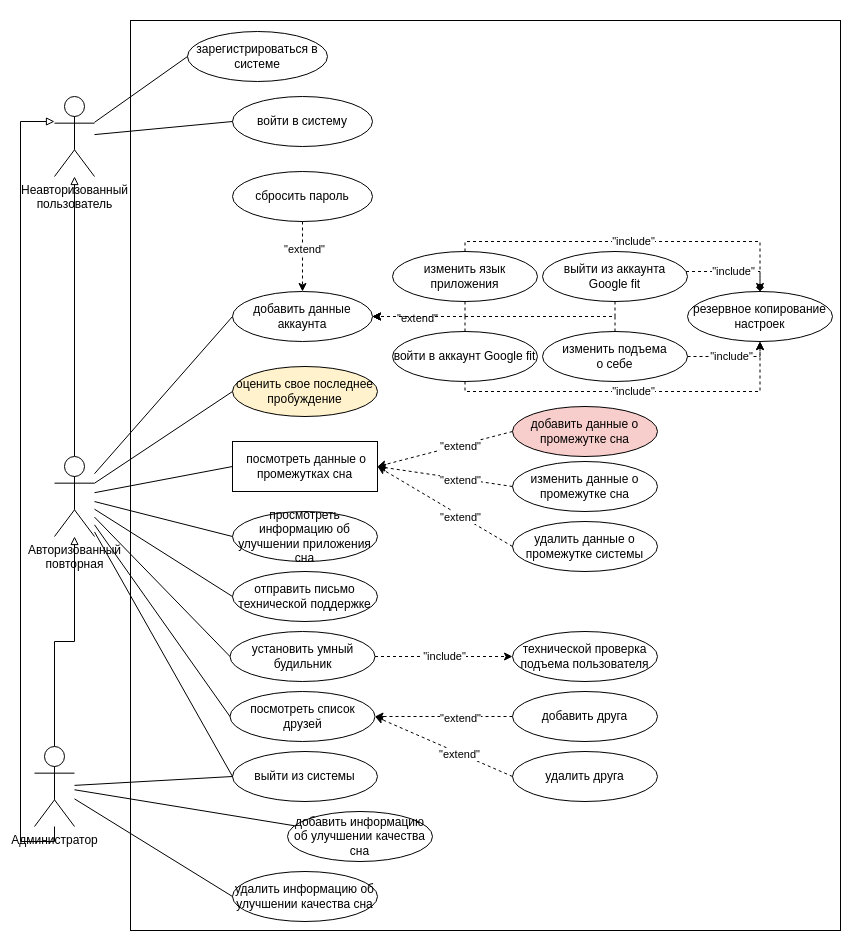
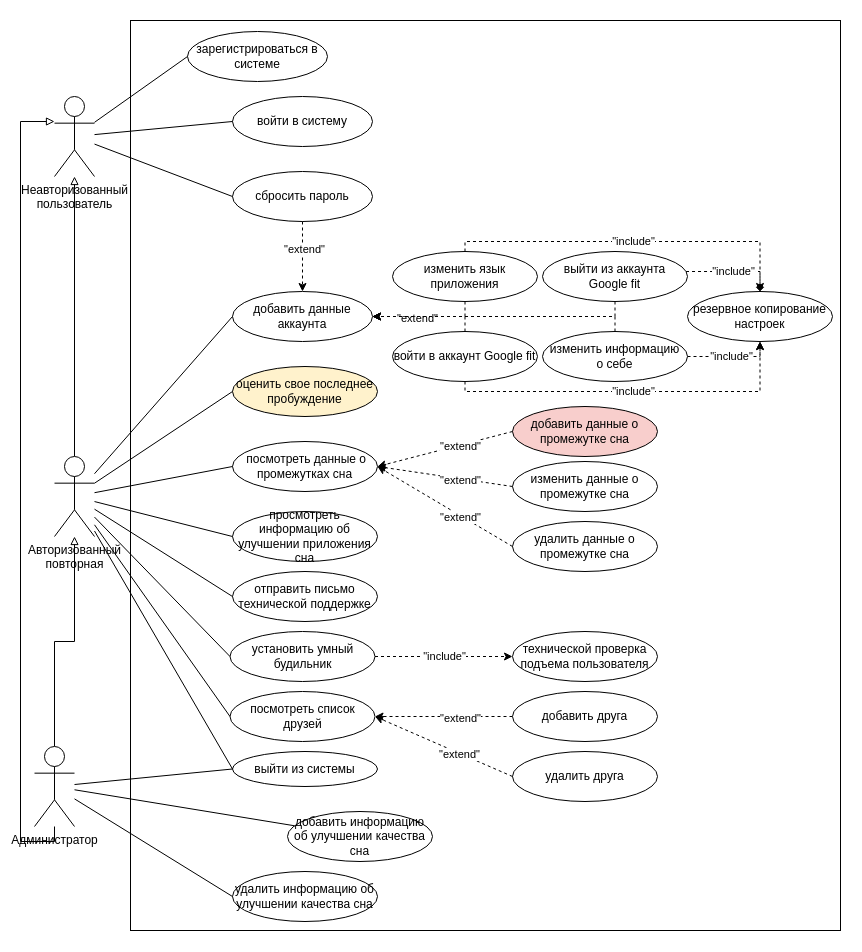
edge "Неавторизованный пользователь" -- "сбросить пароль": added
node "изменить подъема о себе": label "изменить подъема о себе" -> "изменить информацию о себе"
node "посмотреть данные опромежутках сна": shape rectangle -> ellipse
node "удалить данные о промежутке системы": label "удалить данные о промежутке системы" -> "удалить данные о промежутке сна"
node "выйти из системы": size 145x50 -> 145x35
